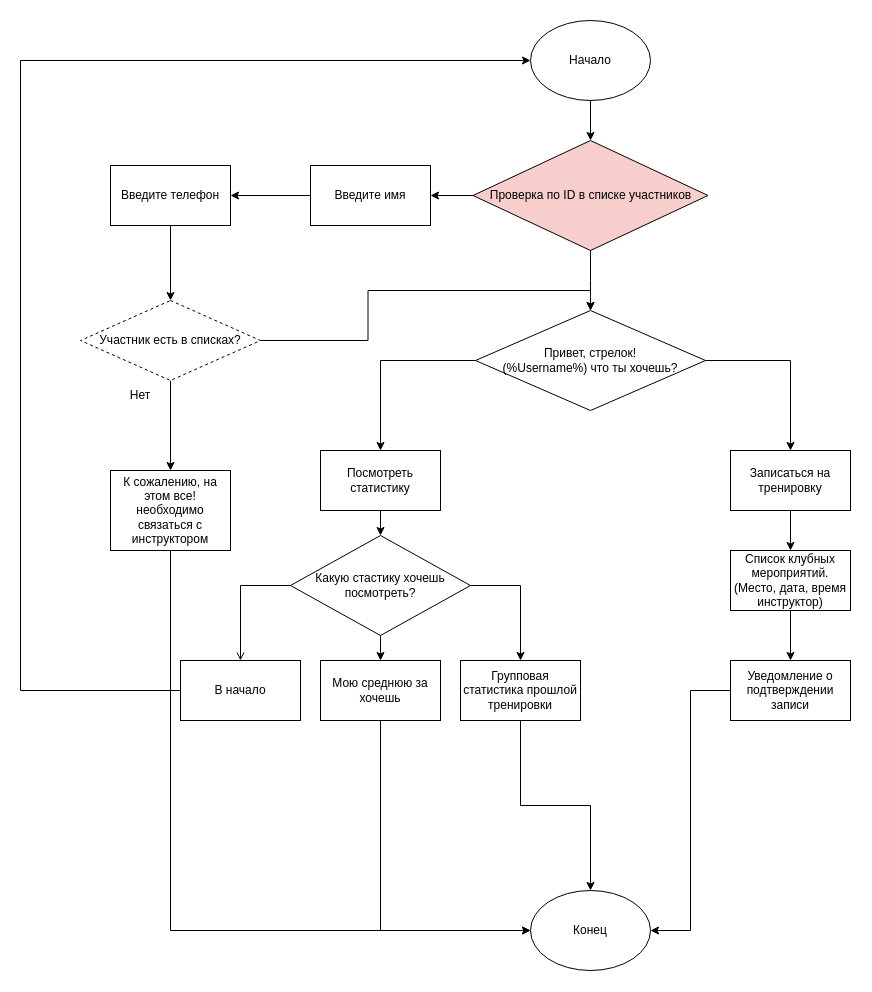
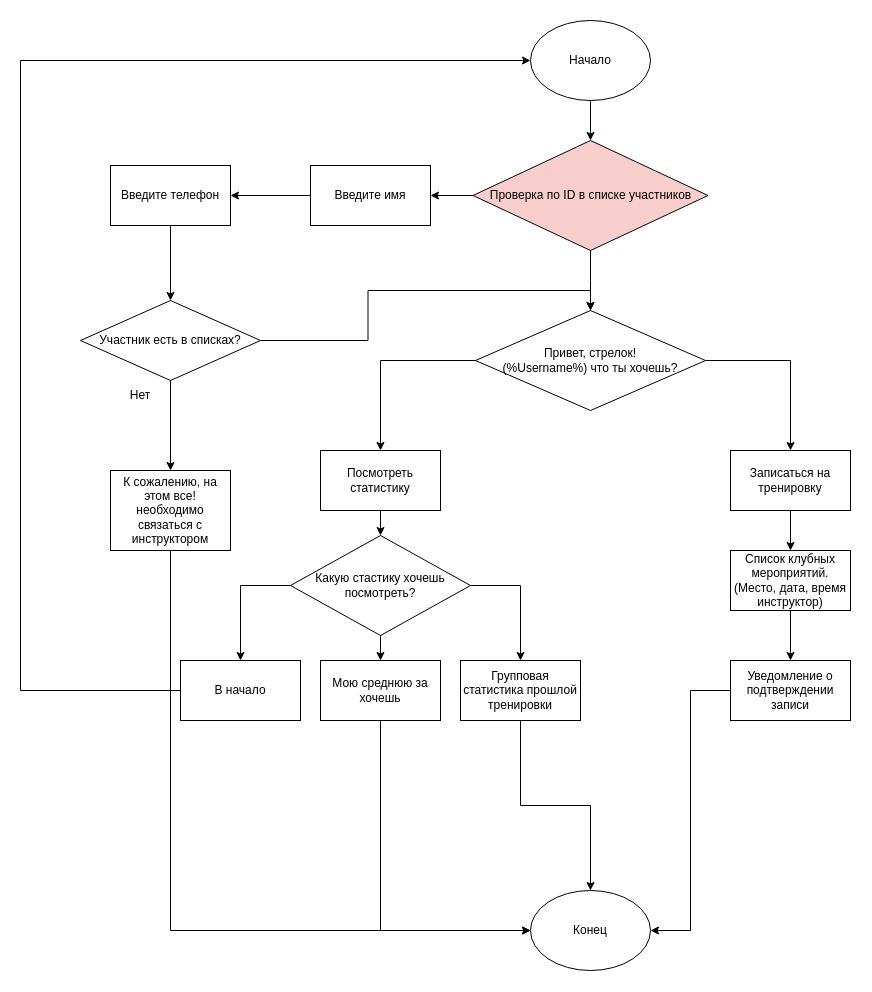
node "Участник есть в списках?": style dashed -> solid
edge "Какую стастику хочешь посмотреть?" -> "В начало": arrowhead open -> classic
